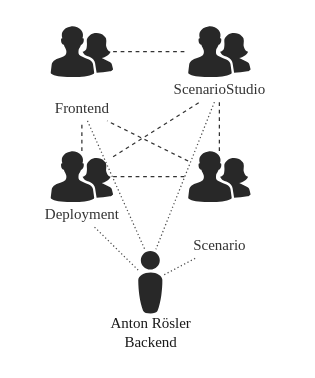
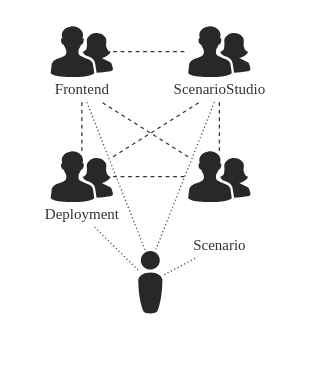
node "Frontend": moved (82, 108) -> (82, 89)
node "Anton Rösler Backend": removed
